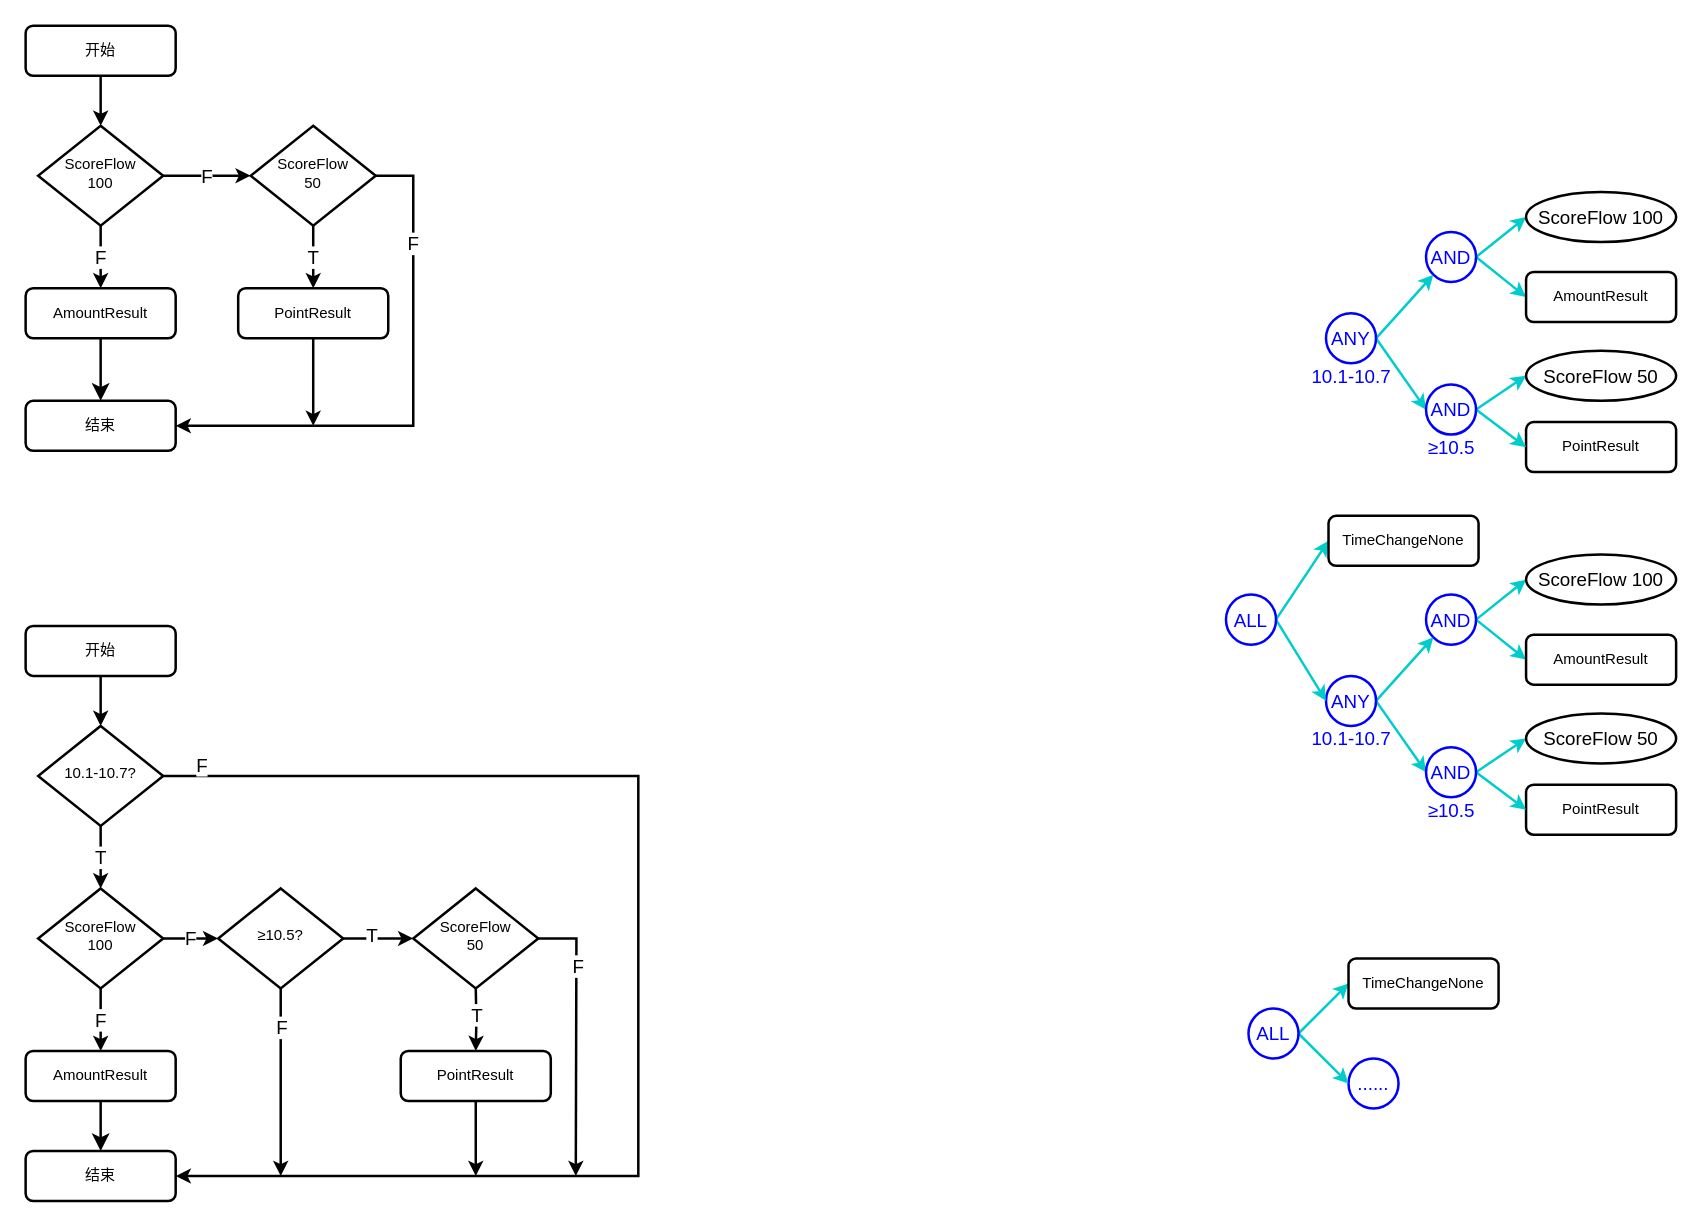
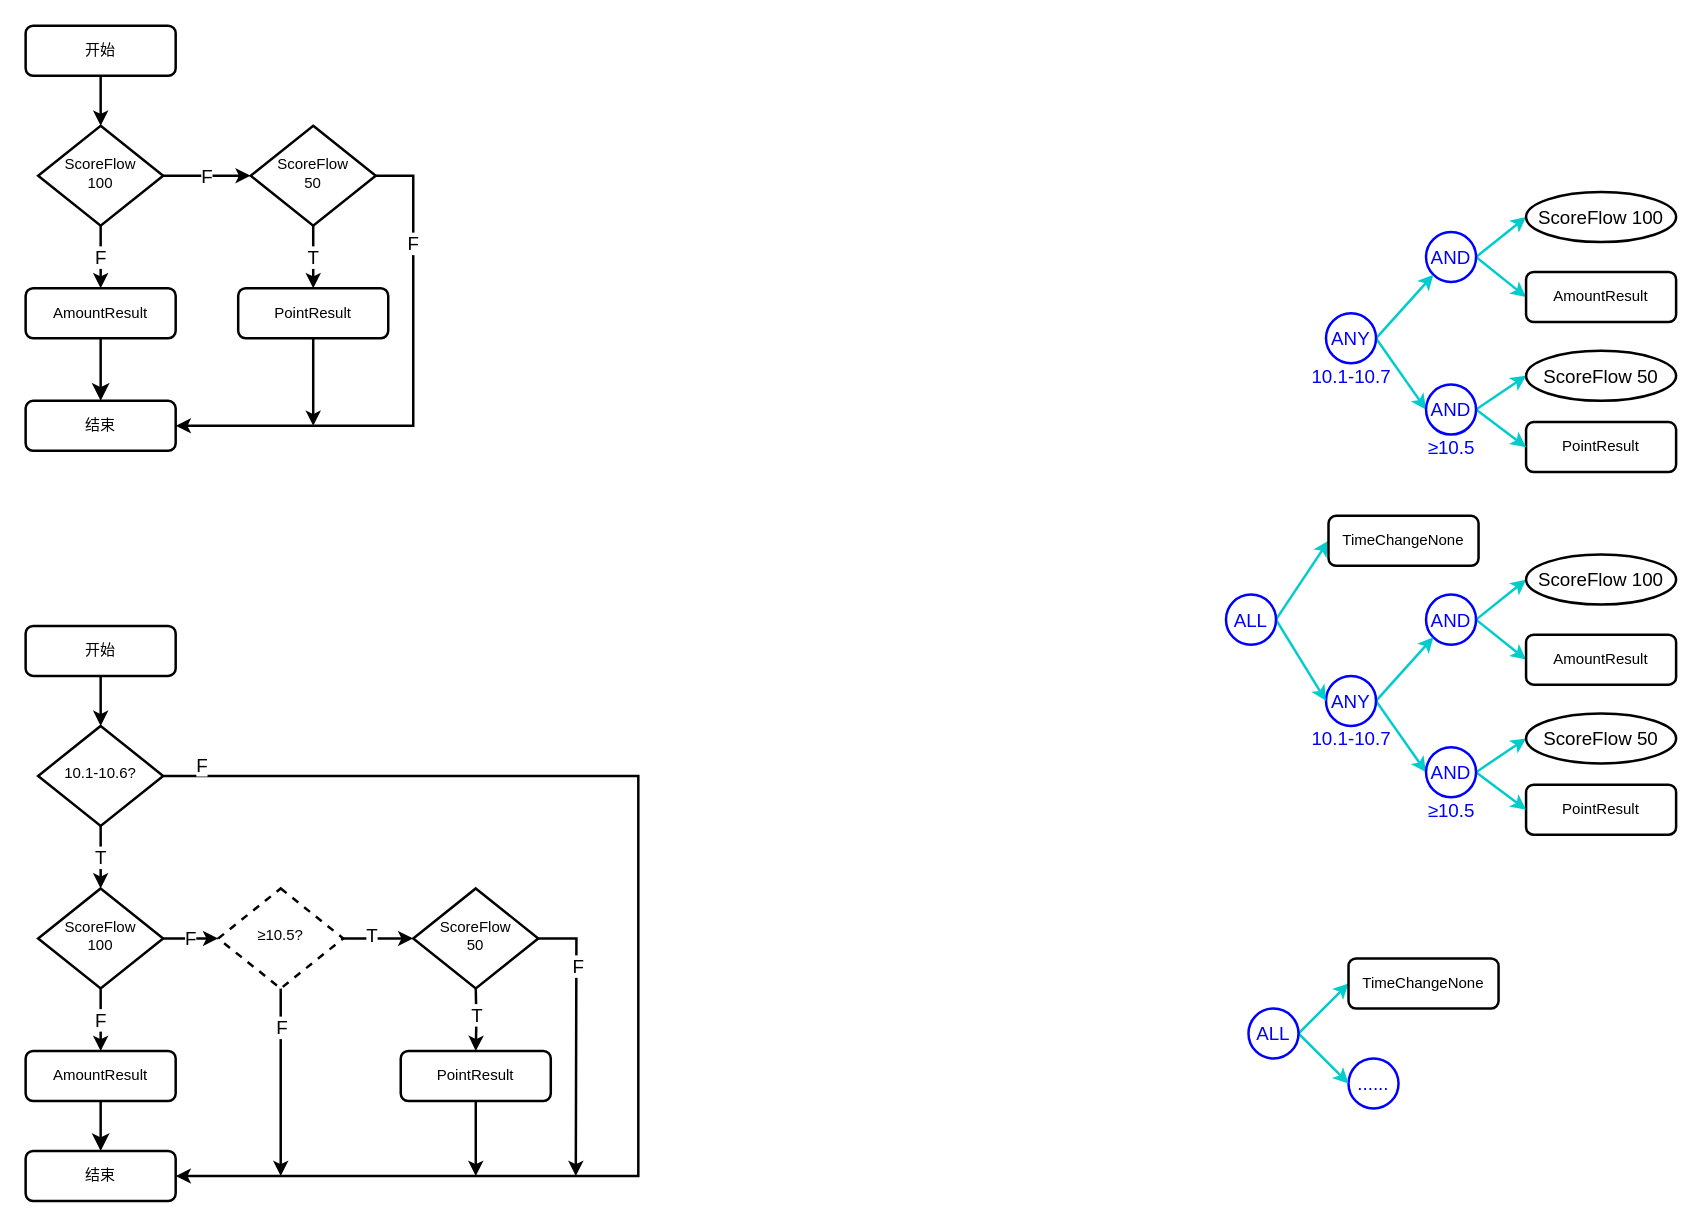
node "10.1-10.7?": label "10.1-10.7?" -> "10.1-10.6?"
node "≥10.5?": style solid -> dashed
